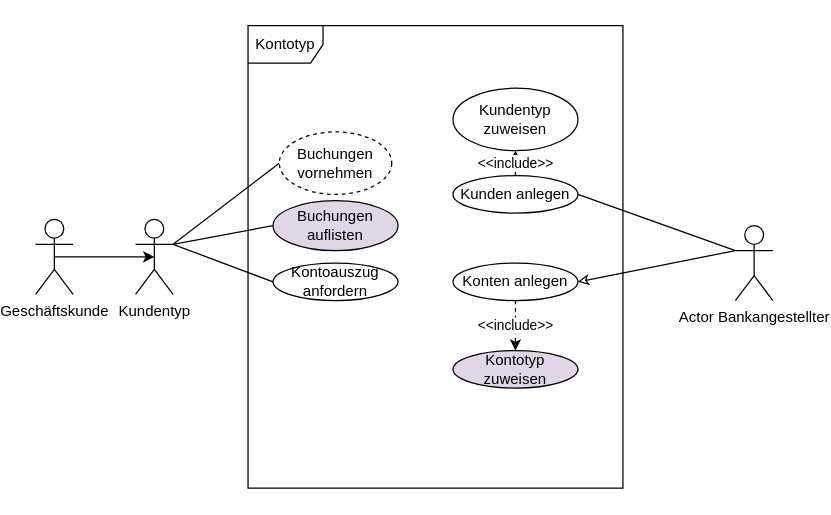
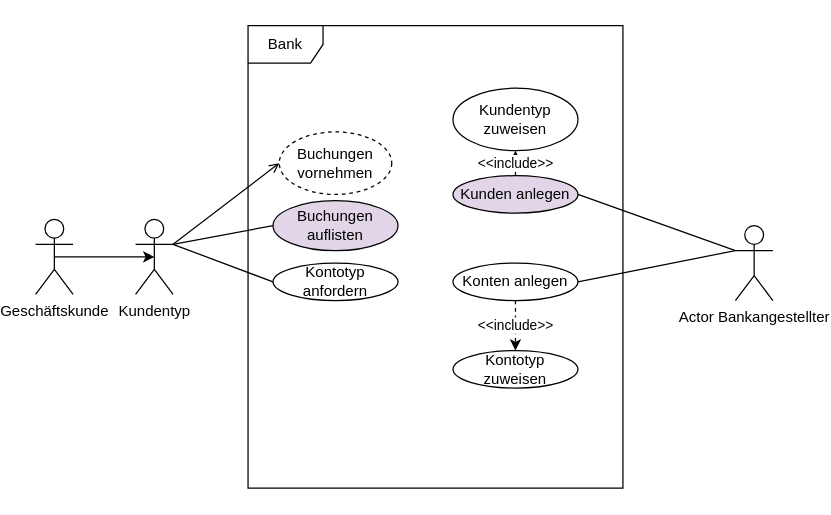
node "Kontotyp": label "Kontotyp" -> "Bank"
edge "Buchungen vornehmen" -- "Kundentyp": arrowhead none -> open
node "Kunden anlegen": fillcolor #ffffff -> #e1d5e7
edge "Actor Bankangestellter" -> "Konten anlegen": arrowhead classic -> none
node "Kontoauszug anfordern": label "Kontoauszug anfordern" -> "Kontotyp anfordern"
node "Kontotyp zuweisen": fillcolor #e1d5e7 -> #ffffff
